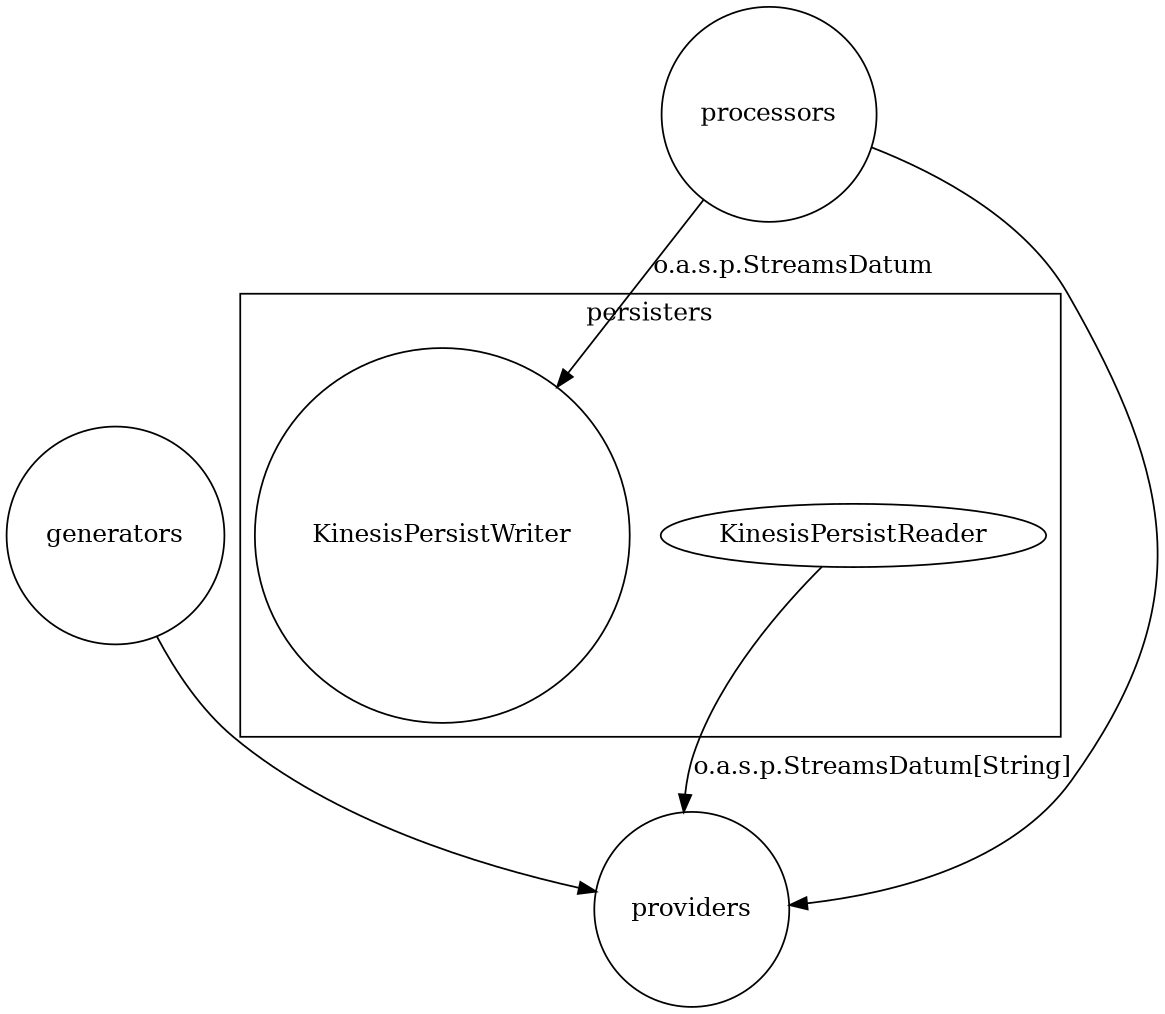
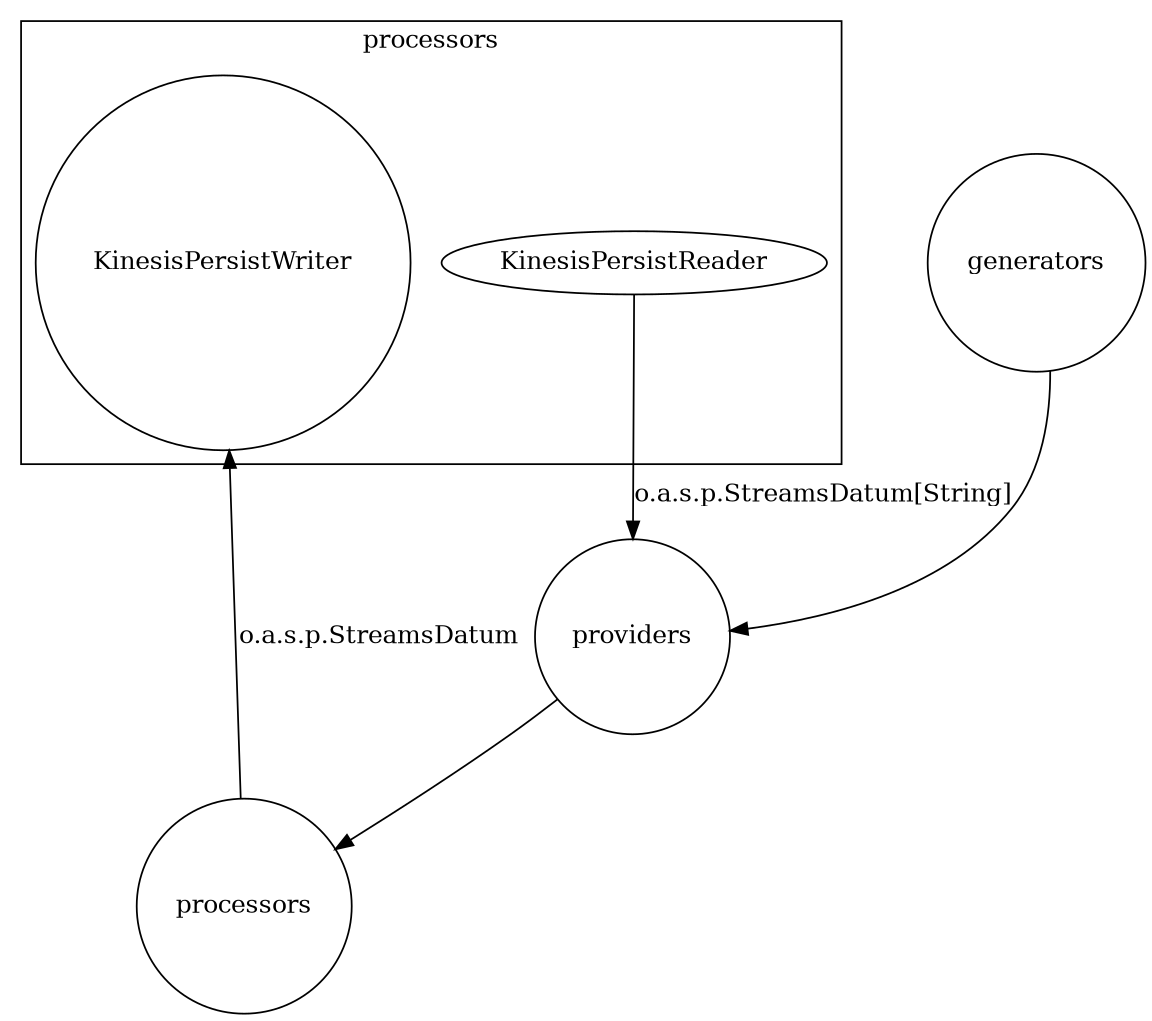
cluster "persisters": label "persisters" -> "processors"
edge "processors" -> "providers": reversed
